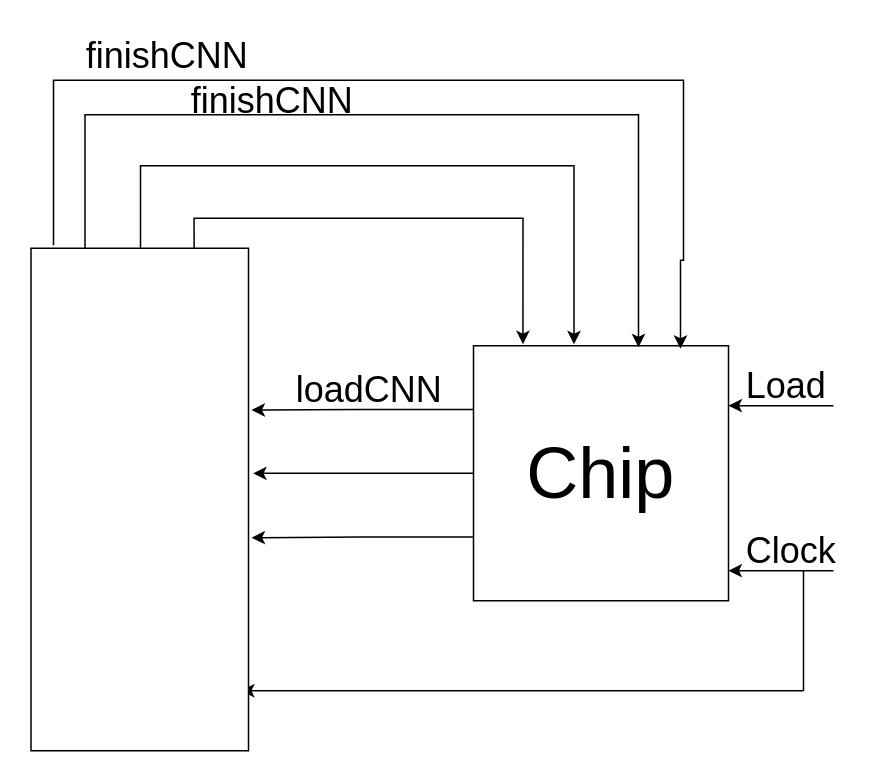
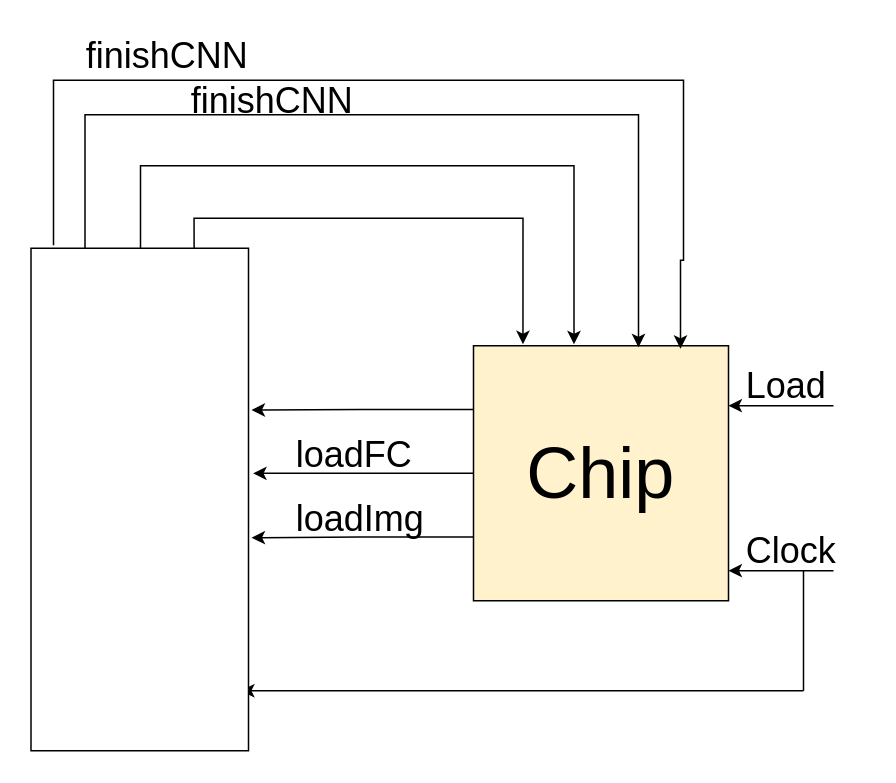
node "loadCNN": removed
node "loadFC": added
node "Chip": fillcolor #ffffff -> #fff2cc
node "loadImg": added
